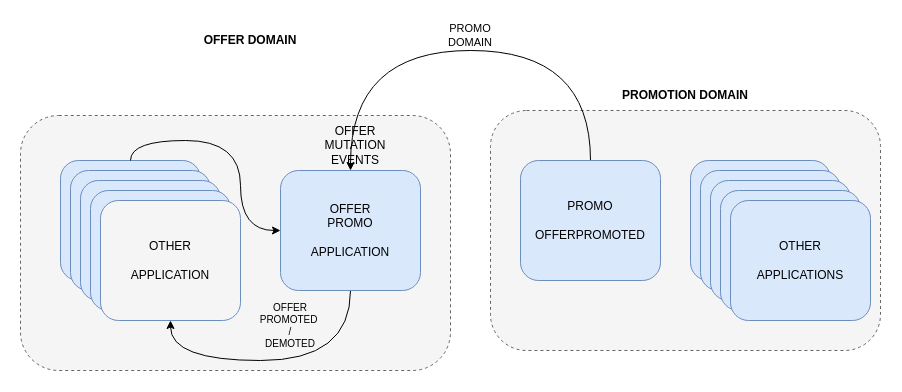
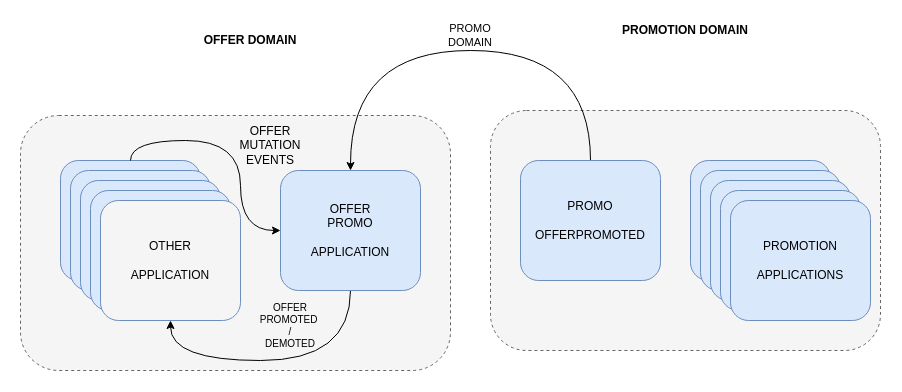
node "PROMOTION DOMAIN": moved (686, 96) -> (686, 31)
node "OFFER MUTATION EVENTS": moved (356, 146) -> (271, 146)
node "OTHER APPLICATIONS": label "OTHER APPLICATIONS" -> "PROMOTION APPLICATIONS"
